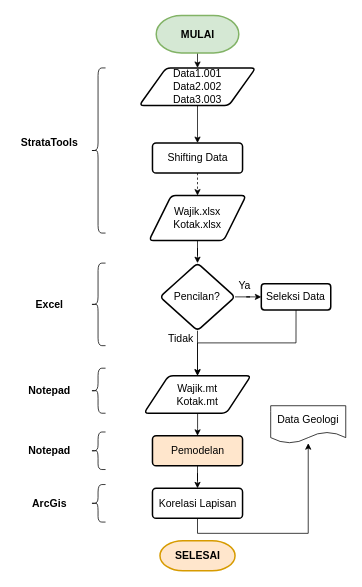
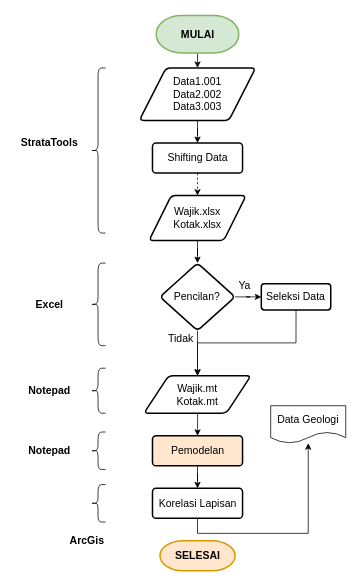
node "Data1.001 Data2.002 Data3.003": size 116x38 -> 116x53
node "ArcGis": moved (49, 503) -> (87, 540)
